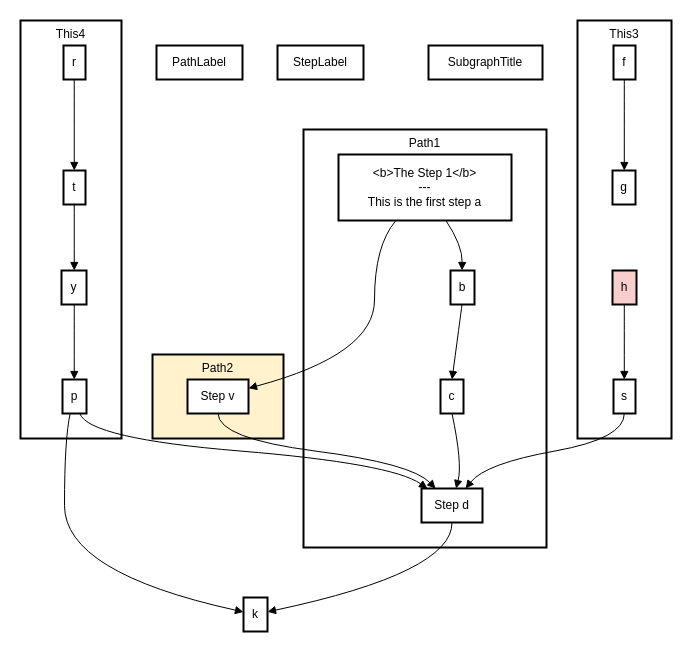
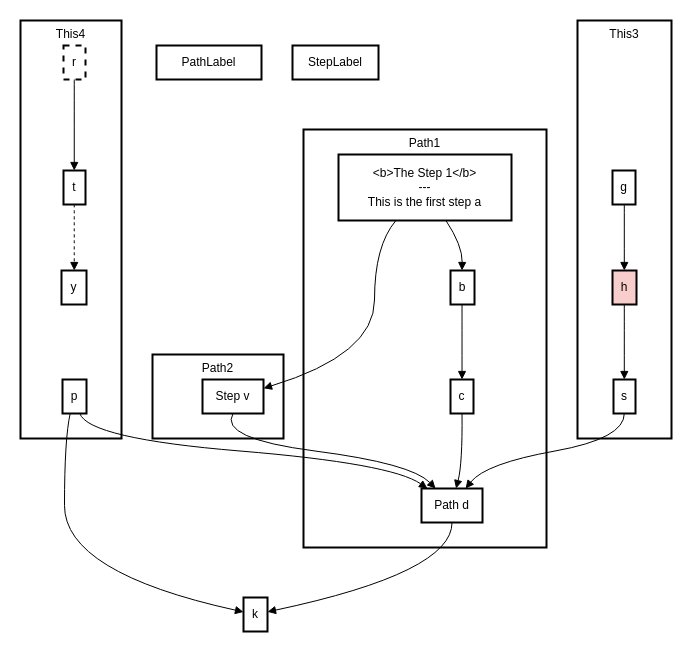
node "r": style solid -> dashed
node "PathLabel": size 86x34 -> 105x34
node "StepLabel": moved (321, 63) -> (336, 63)
node "SubgraphTitle": removed
node "f": removed
edge "f" -> "g": removed
edge "t" -> "y": style solid -> dashed
edge "g" -> "h": added
edge "y" -> "p": removed
node "Path2": fillcolor #fff2cc -> #ffffff
node "Step v": moved (218, 397) -> (233, 397)
node "c": moved (452, 397) -> (462, 397)
node "Step d": label "Step d" -> "Path d"
